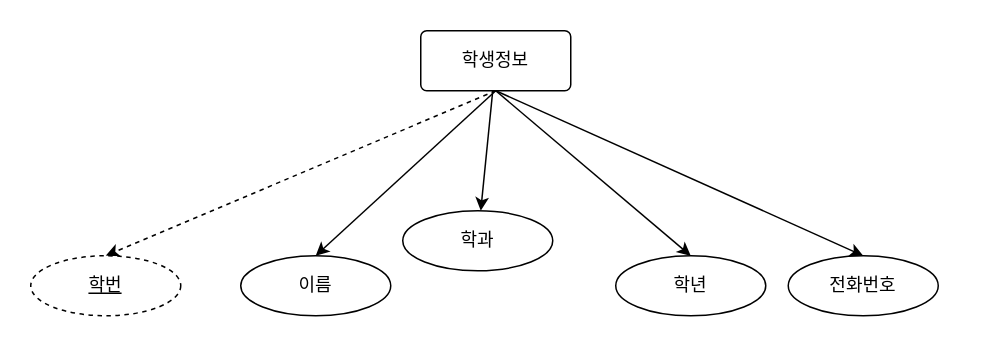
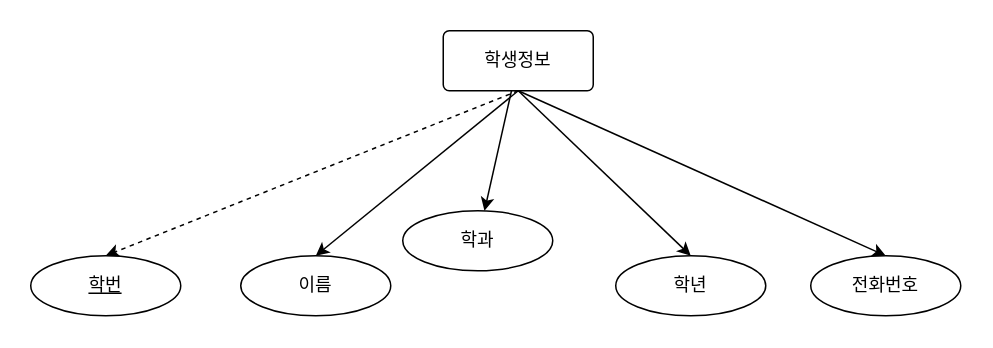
node "학생정보": moved (496, 61) -> (518, 61)
node "학번": style dashed -> solid
node "전화번호": moved (863, 286) -> (886, 286)
